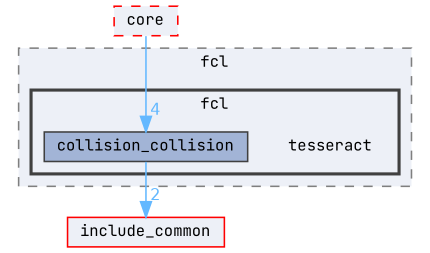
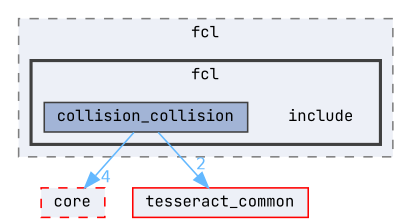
edge "core" -> "collision_collision": reversed
node "tesseract": label "tesseract" -> "include"
node "include_common": label "include_common" -> "tesseract_common"
